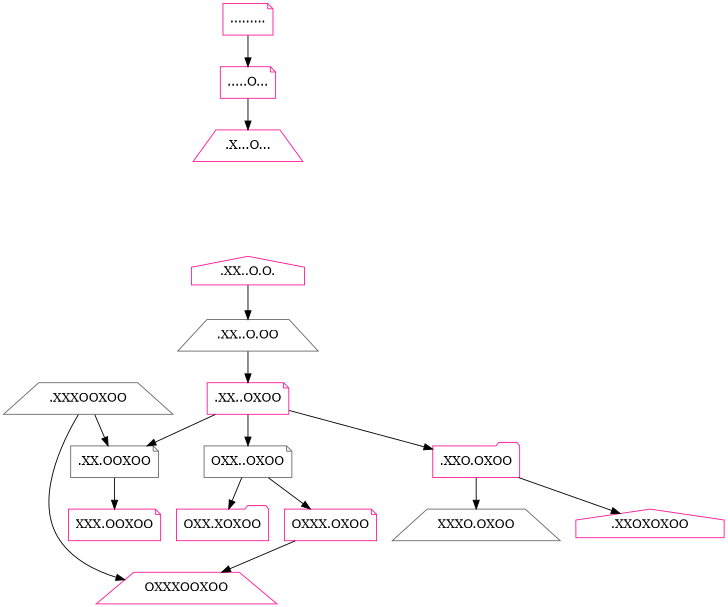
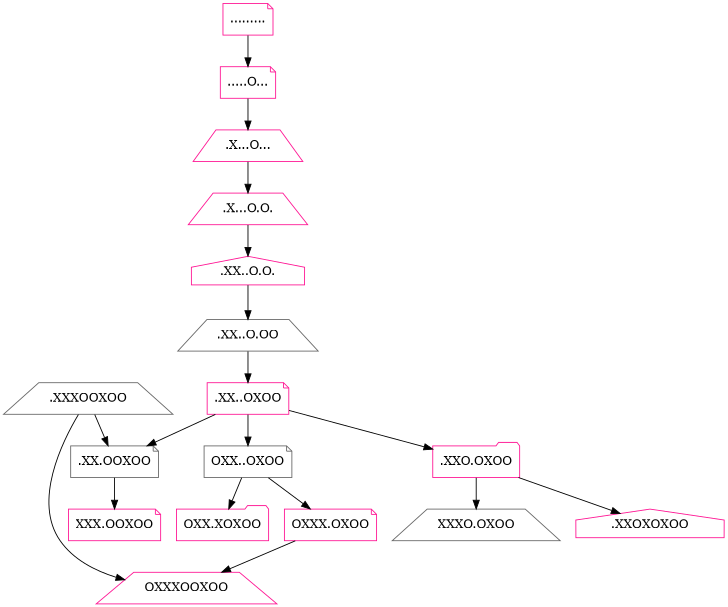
node ".X...O.O.": added
